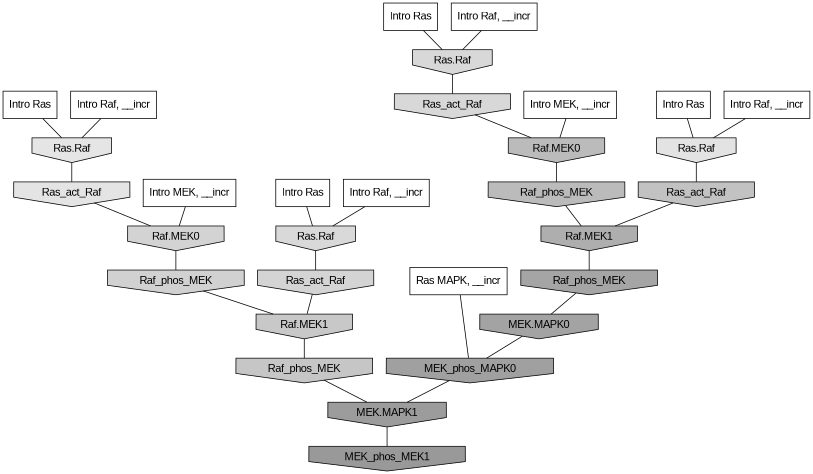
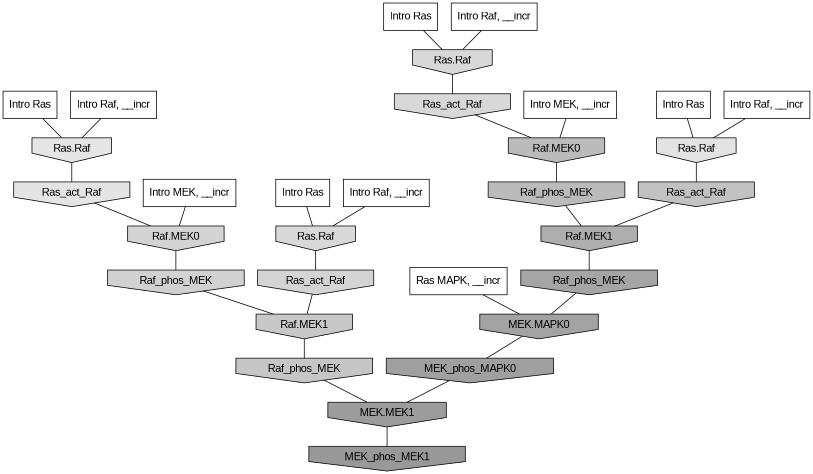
edge "Ras MAPK, __incr" -- "MEK_phos_MAPK0": now "Ras MAPK, __incr" -- "MEK.MAPK0"
node "MEK.MAPK1": label "MEK.MAPK1" -> "MEK.MEK1"
